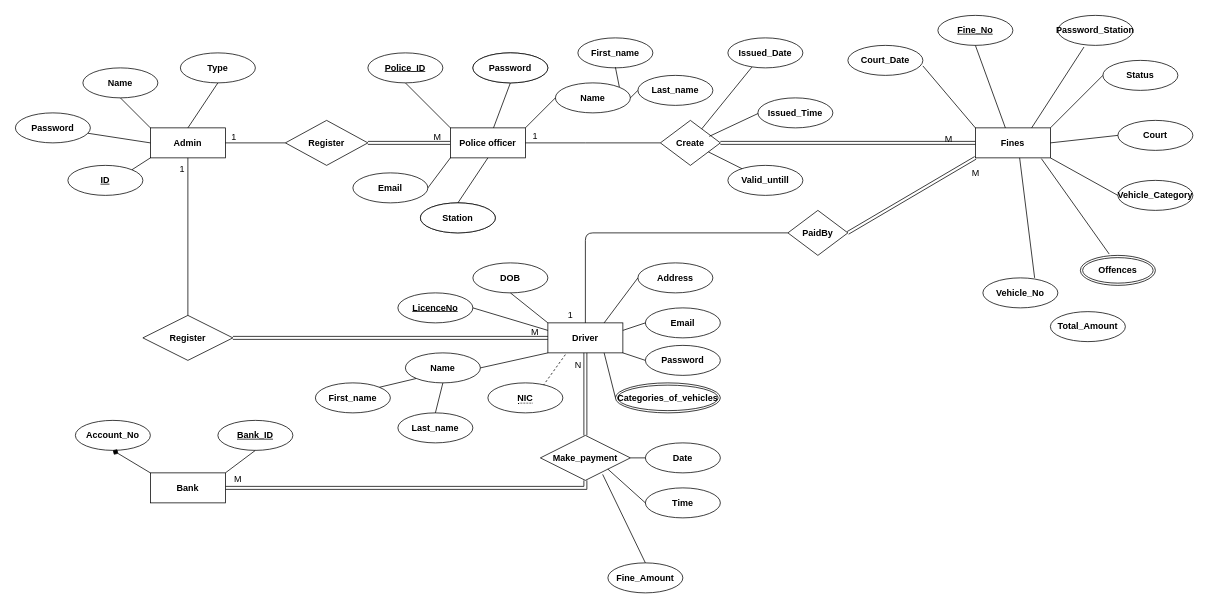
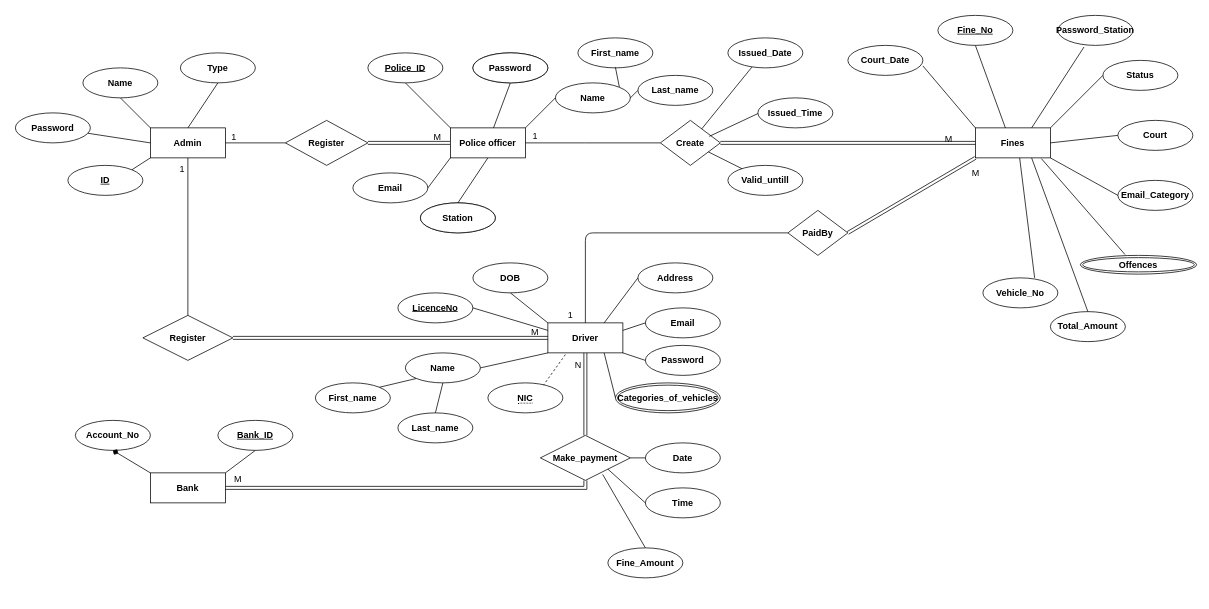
node "Vehicle_Category": label "Vehicle_Category" -> "Email_Category"
edge "Fines" -- "Total_Amount": added
node "Offences": size 75x30 -> 116x19
node "Fine_Amount": moved (645, 578) -> (645, 563)
